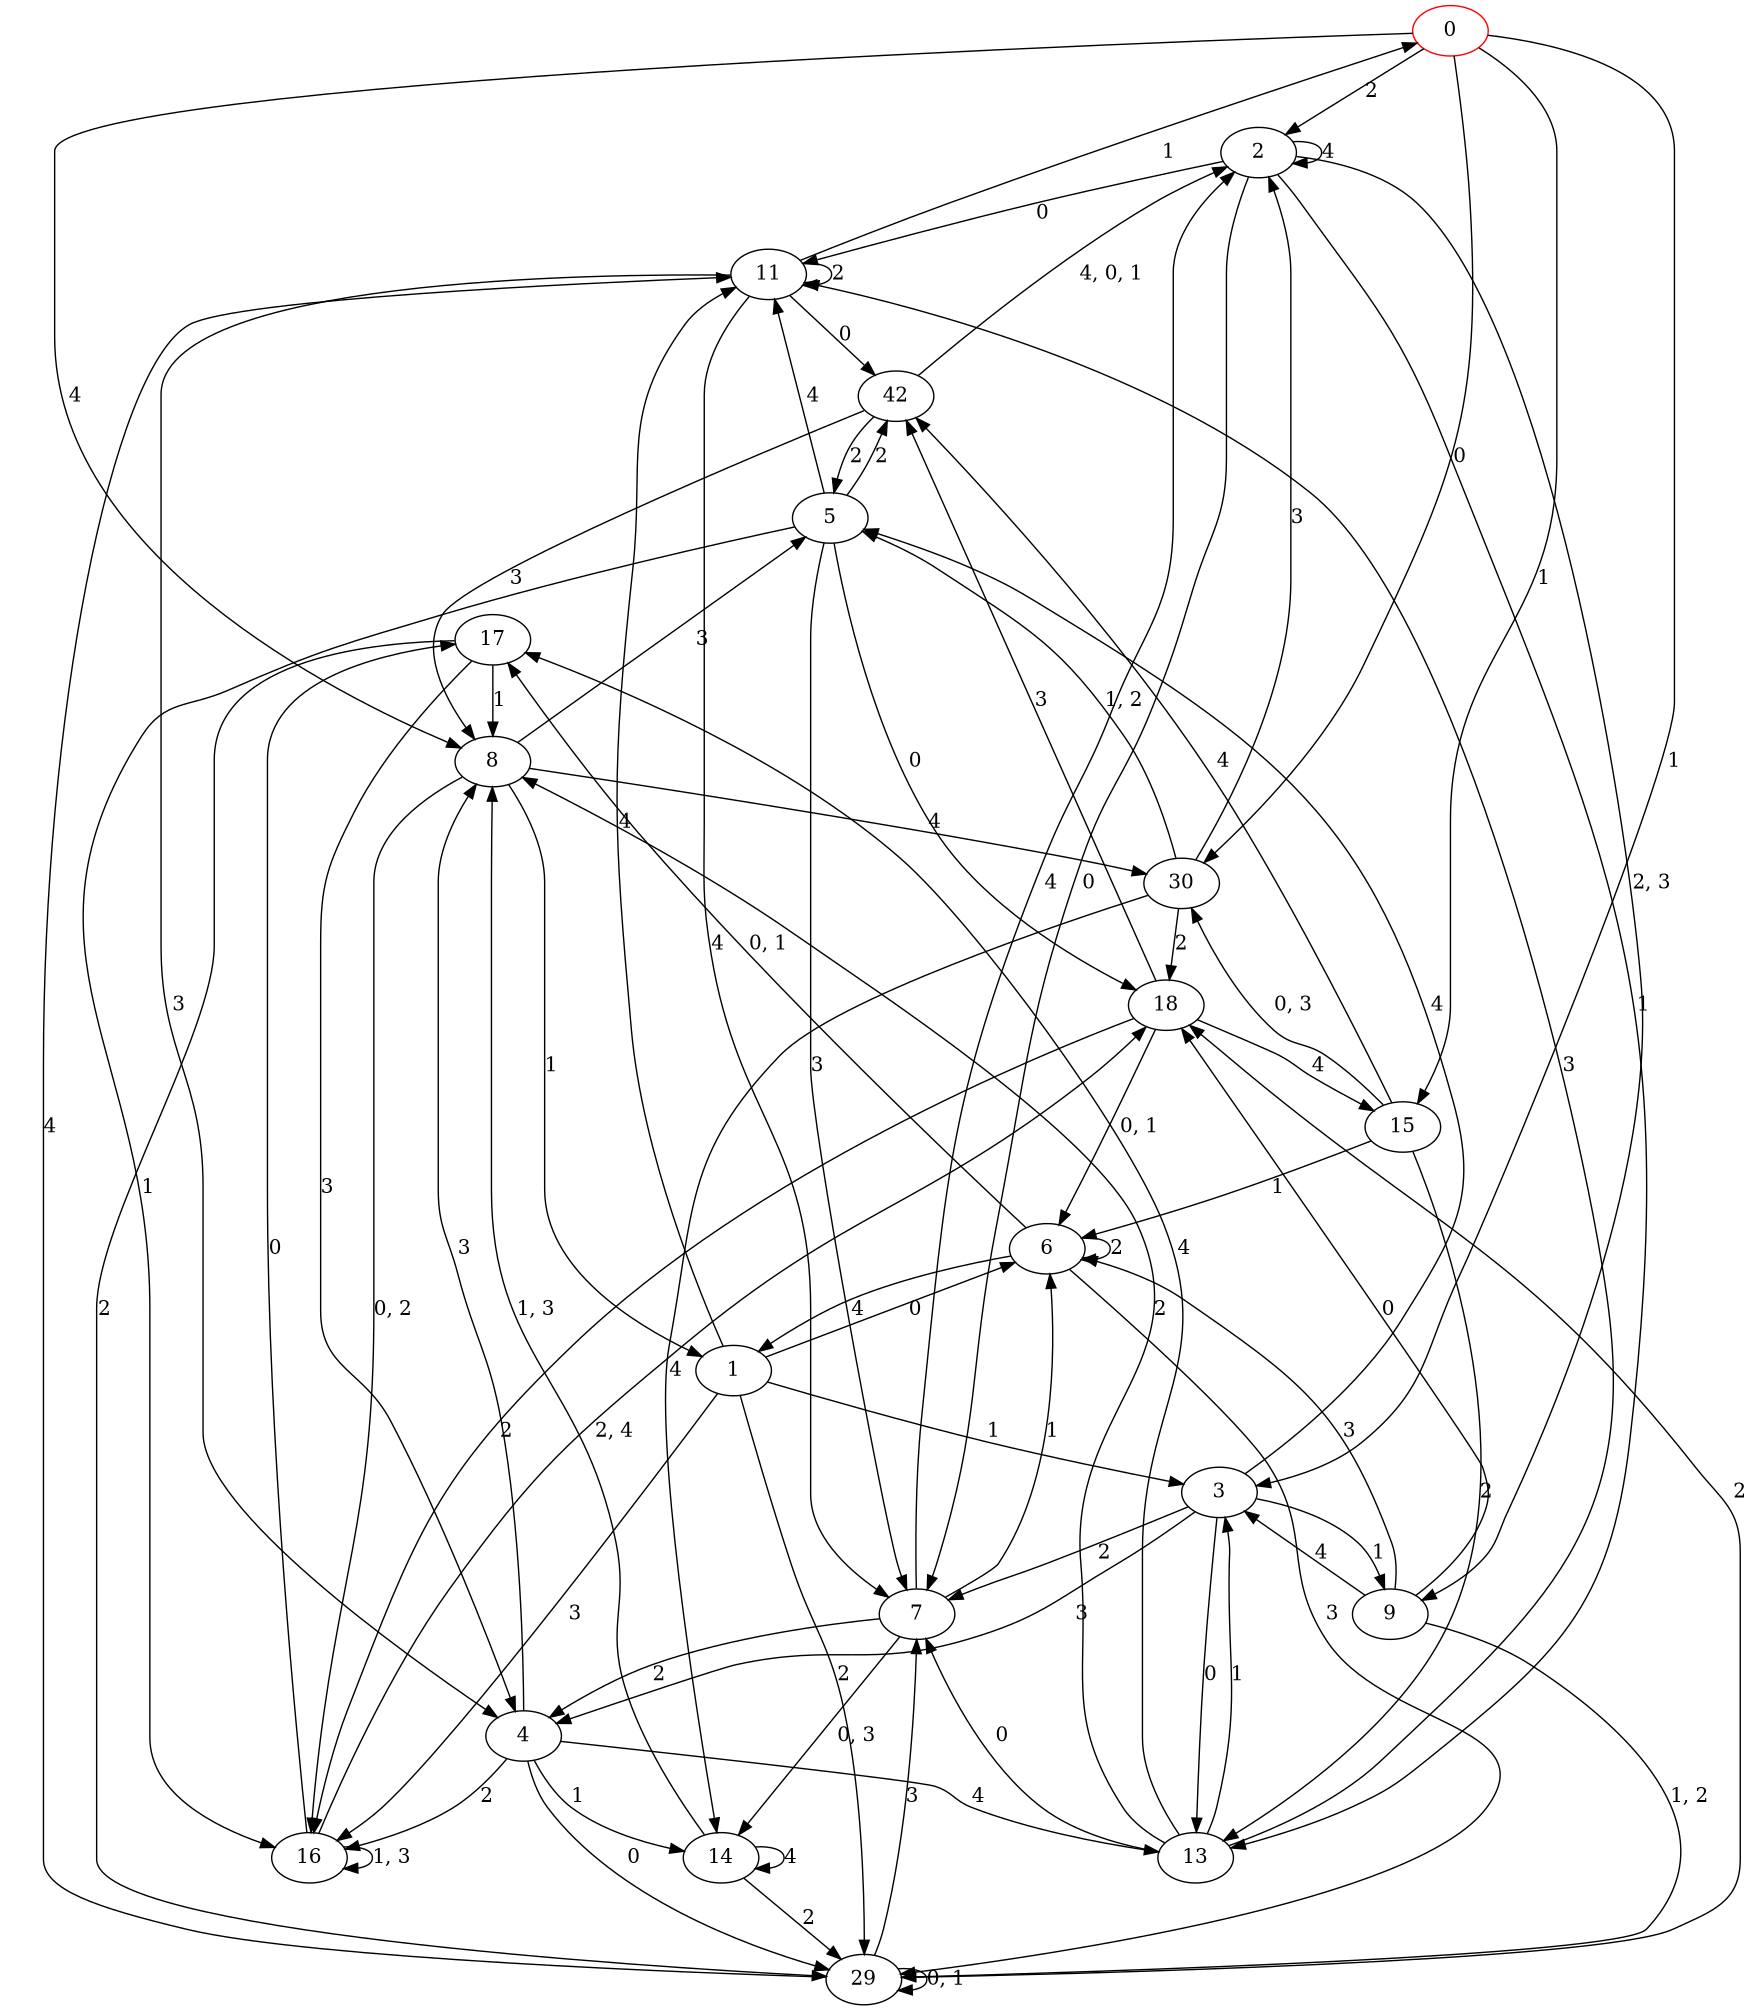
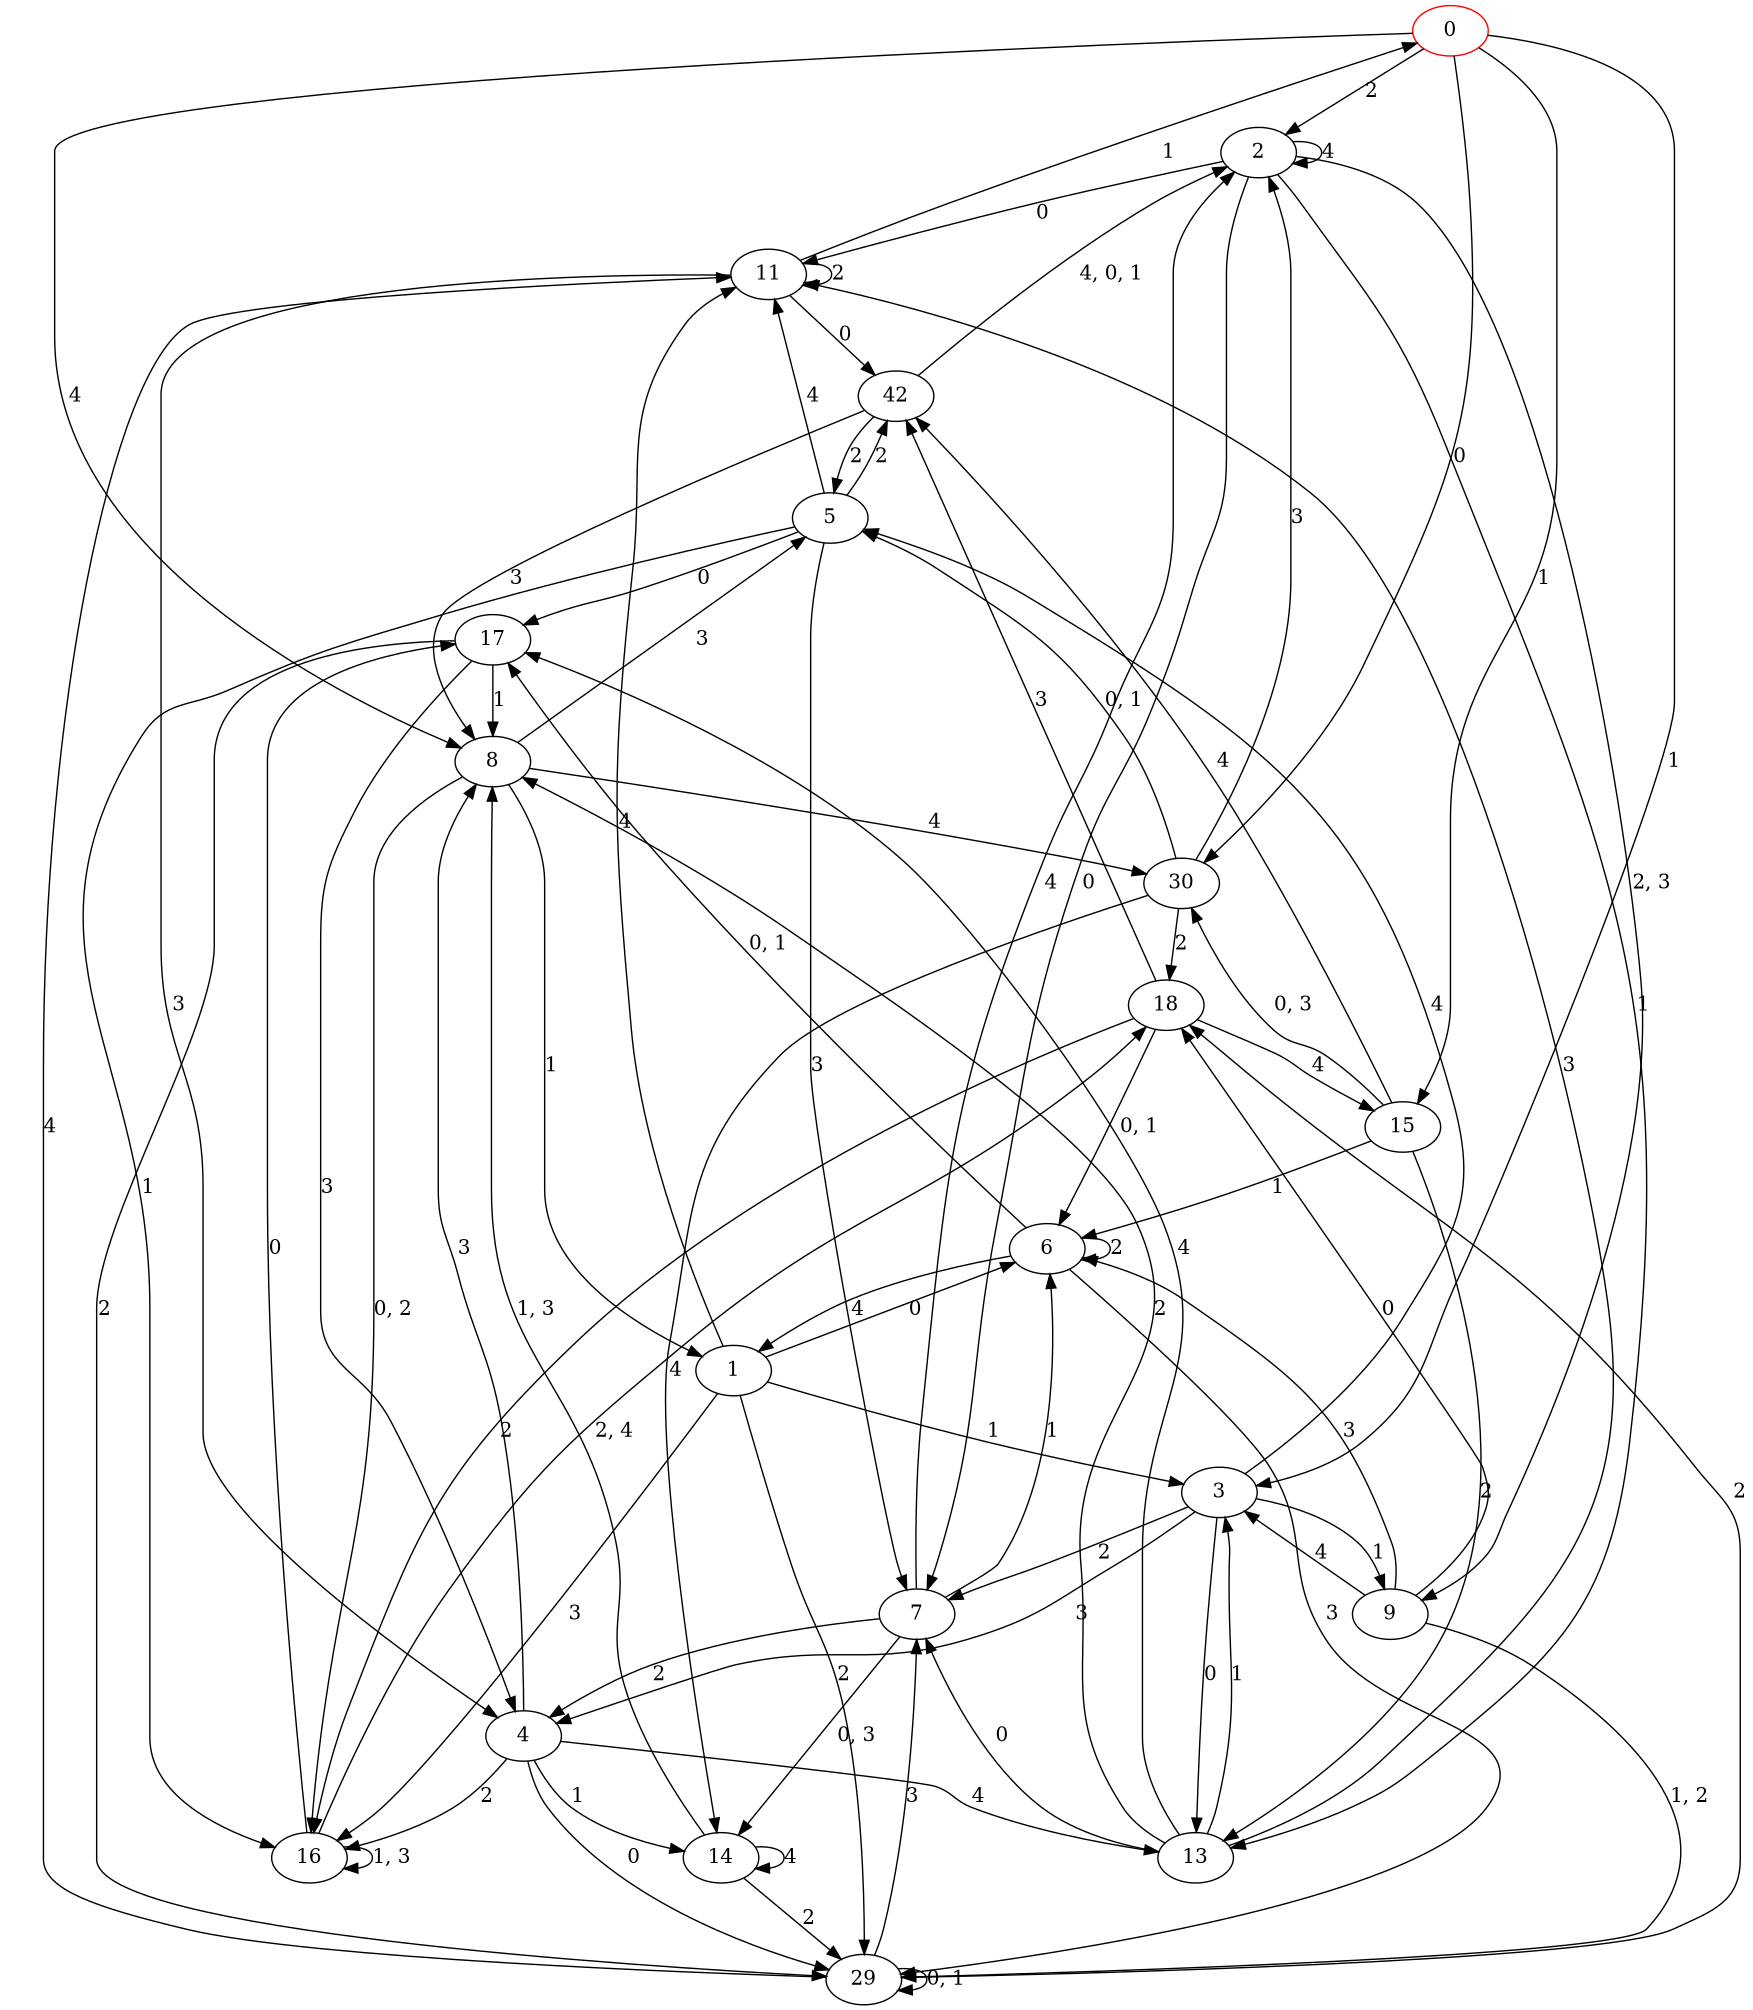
edge "30" -> "5": label "1, 2" -> "0, 1"
edge "5" -> "18": now "5" -> "17"
edge "11" -> "7": removed, label "4"
